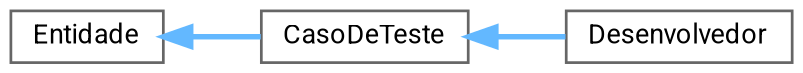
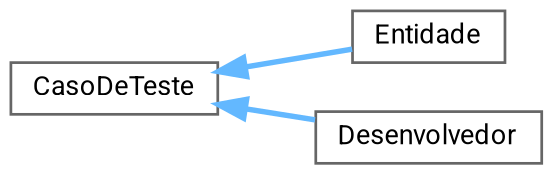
edge "CasoDeTeste" -> "Entidade": reversed
